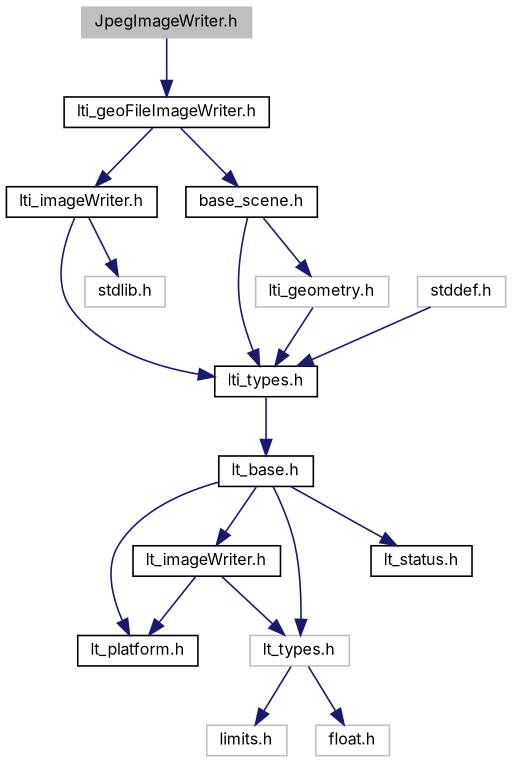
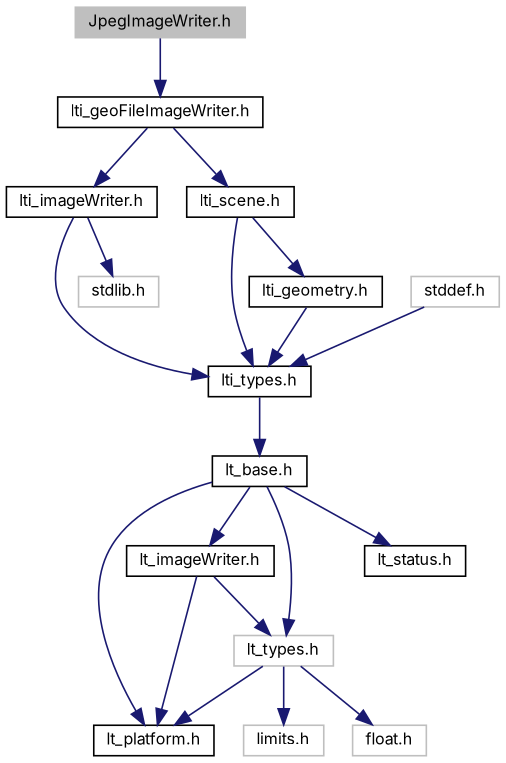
node "base_scene.h": label "base_scene.h" -> "lti_scene.h"
node "lti_geometry.h": color grey75 -> black
edge "lt_types.h" -> "lt_platform.h": added
